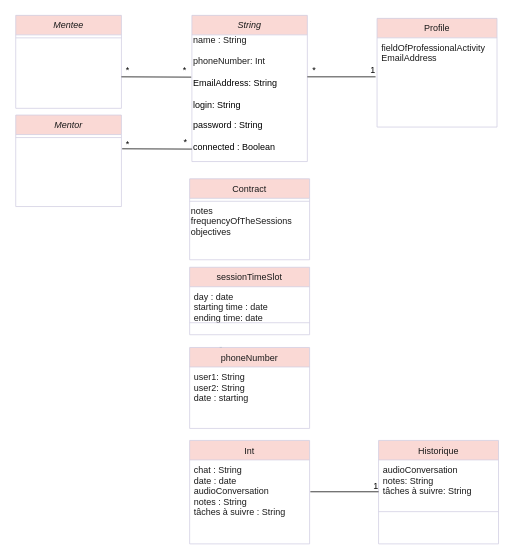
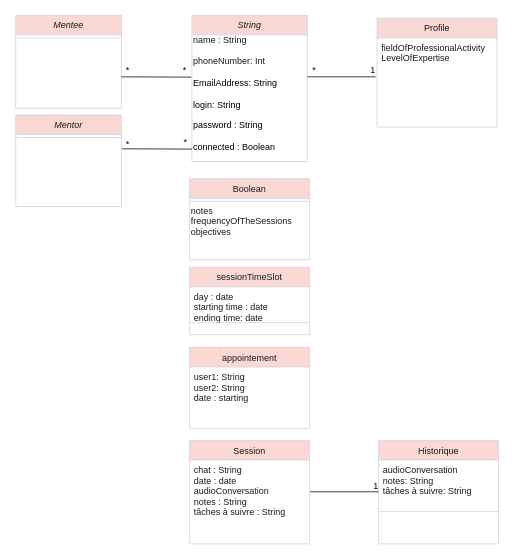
node "fieldOfProfessionalActivity EmailAddress": label "fieldOfProfessionalActivity EmailAddress" -> "fieldOfProfessionalActivity LevelOfExpertise"
node "Contract": label "Contract" -> "Boolean"
node "phoneNumber": label "phoneNumber" -> "appointement"
node "Int": label "Int" -> "Session"
